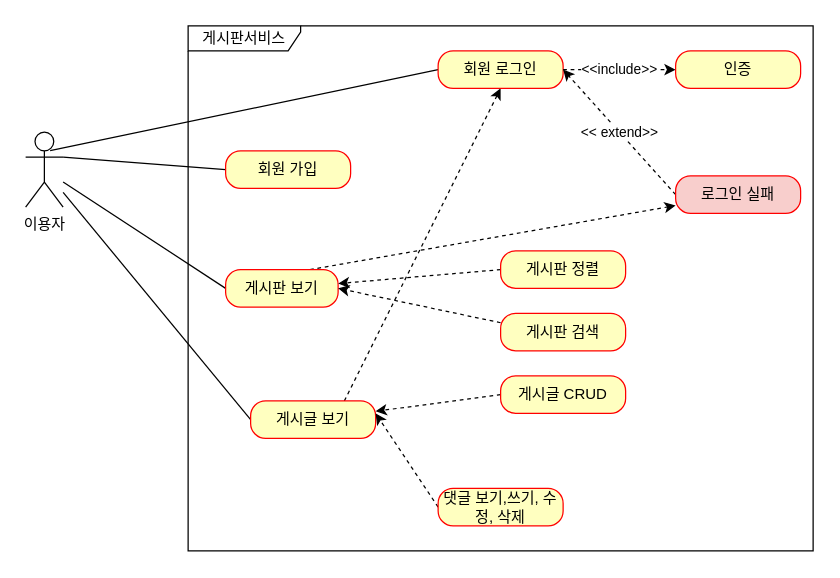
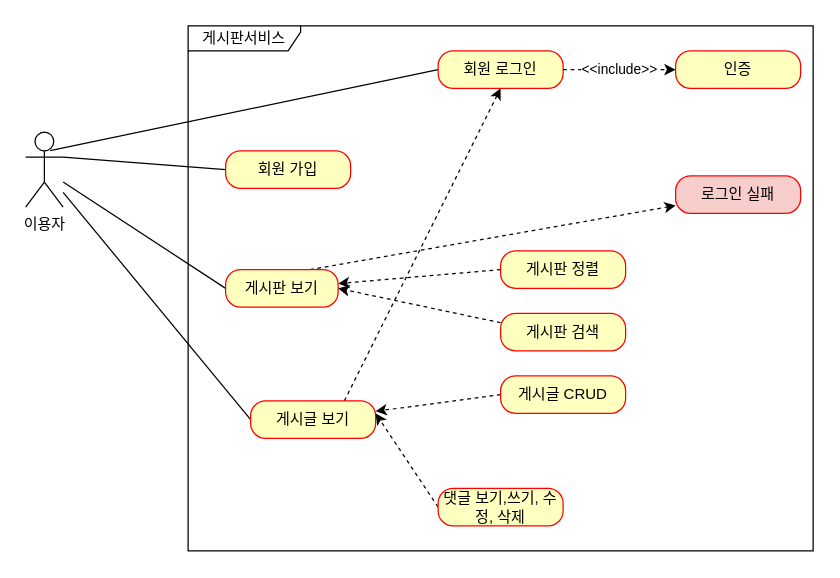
edge "로그인 실패" -> "회원 로그인": removed, label "<< extend>>"
